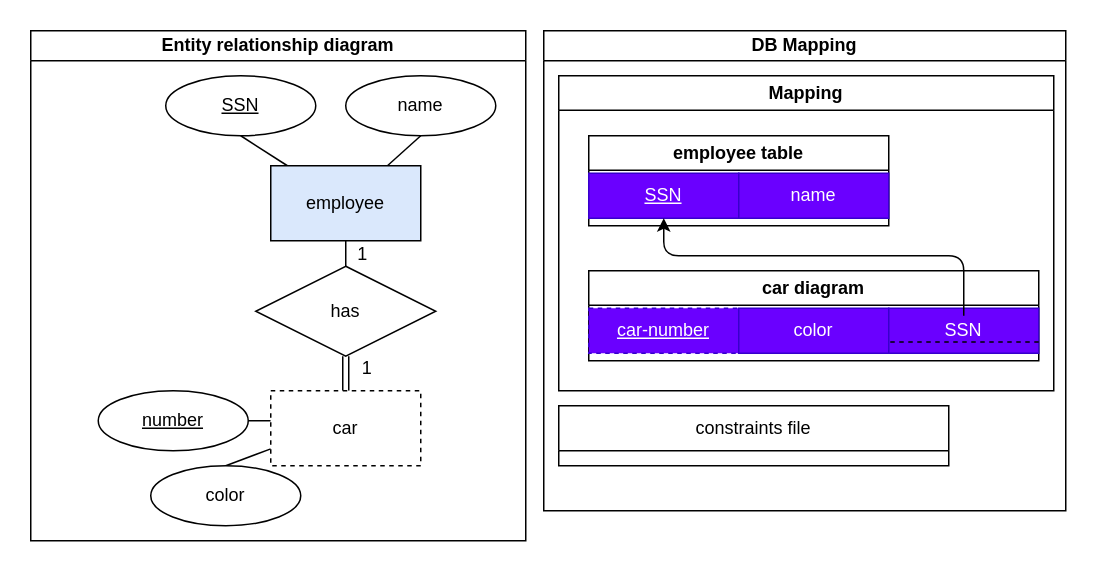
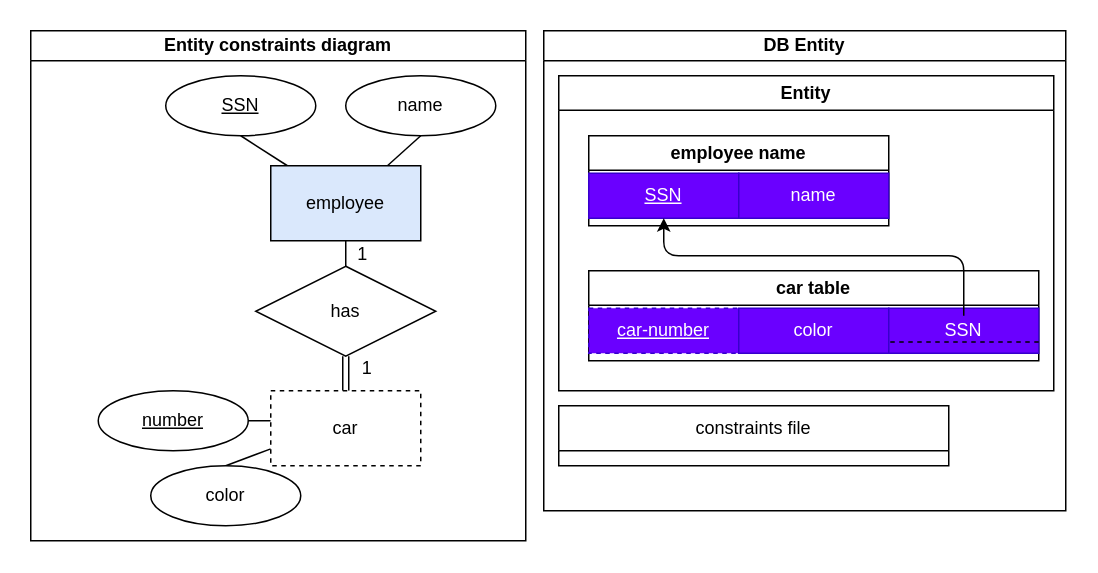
node "Entity relationship diagram": label "Entity relationship diagram" -> "Entity constraints diagram"
node "DB Mapping": label "DB Mapping" -> "DB Entity"
node "Mapping": label "Mapping" -> "Entity"
node "employee table": label "employee table" -> "employee name"
node "car diagram": label "car diagram" -> "car table"
